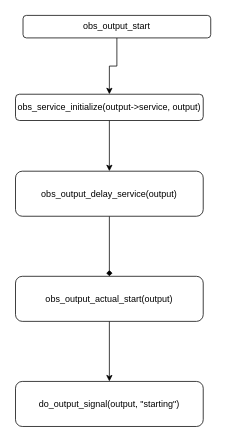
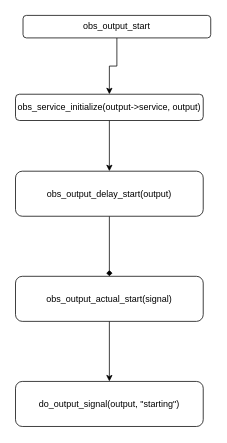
node "obs_output_delay_service(output)": label "obs_output_delay_service(output)" -> "obs_output_delay_start(output)"
node "obs_output_actual_start(output)": label "obs_output_actual_start(output)" -> "obs_output_actual_start(signal)"
